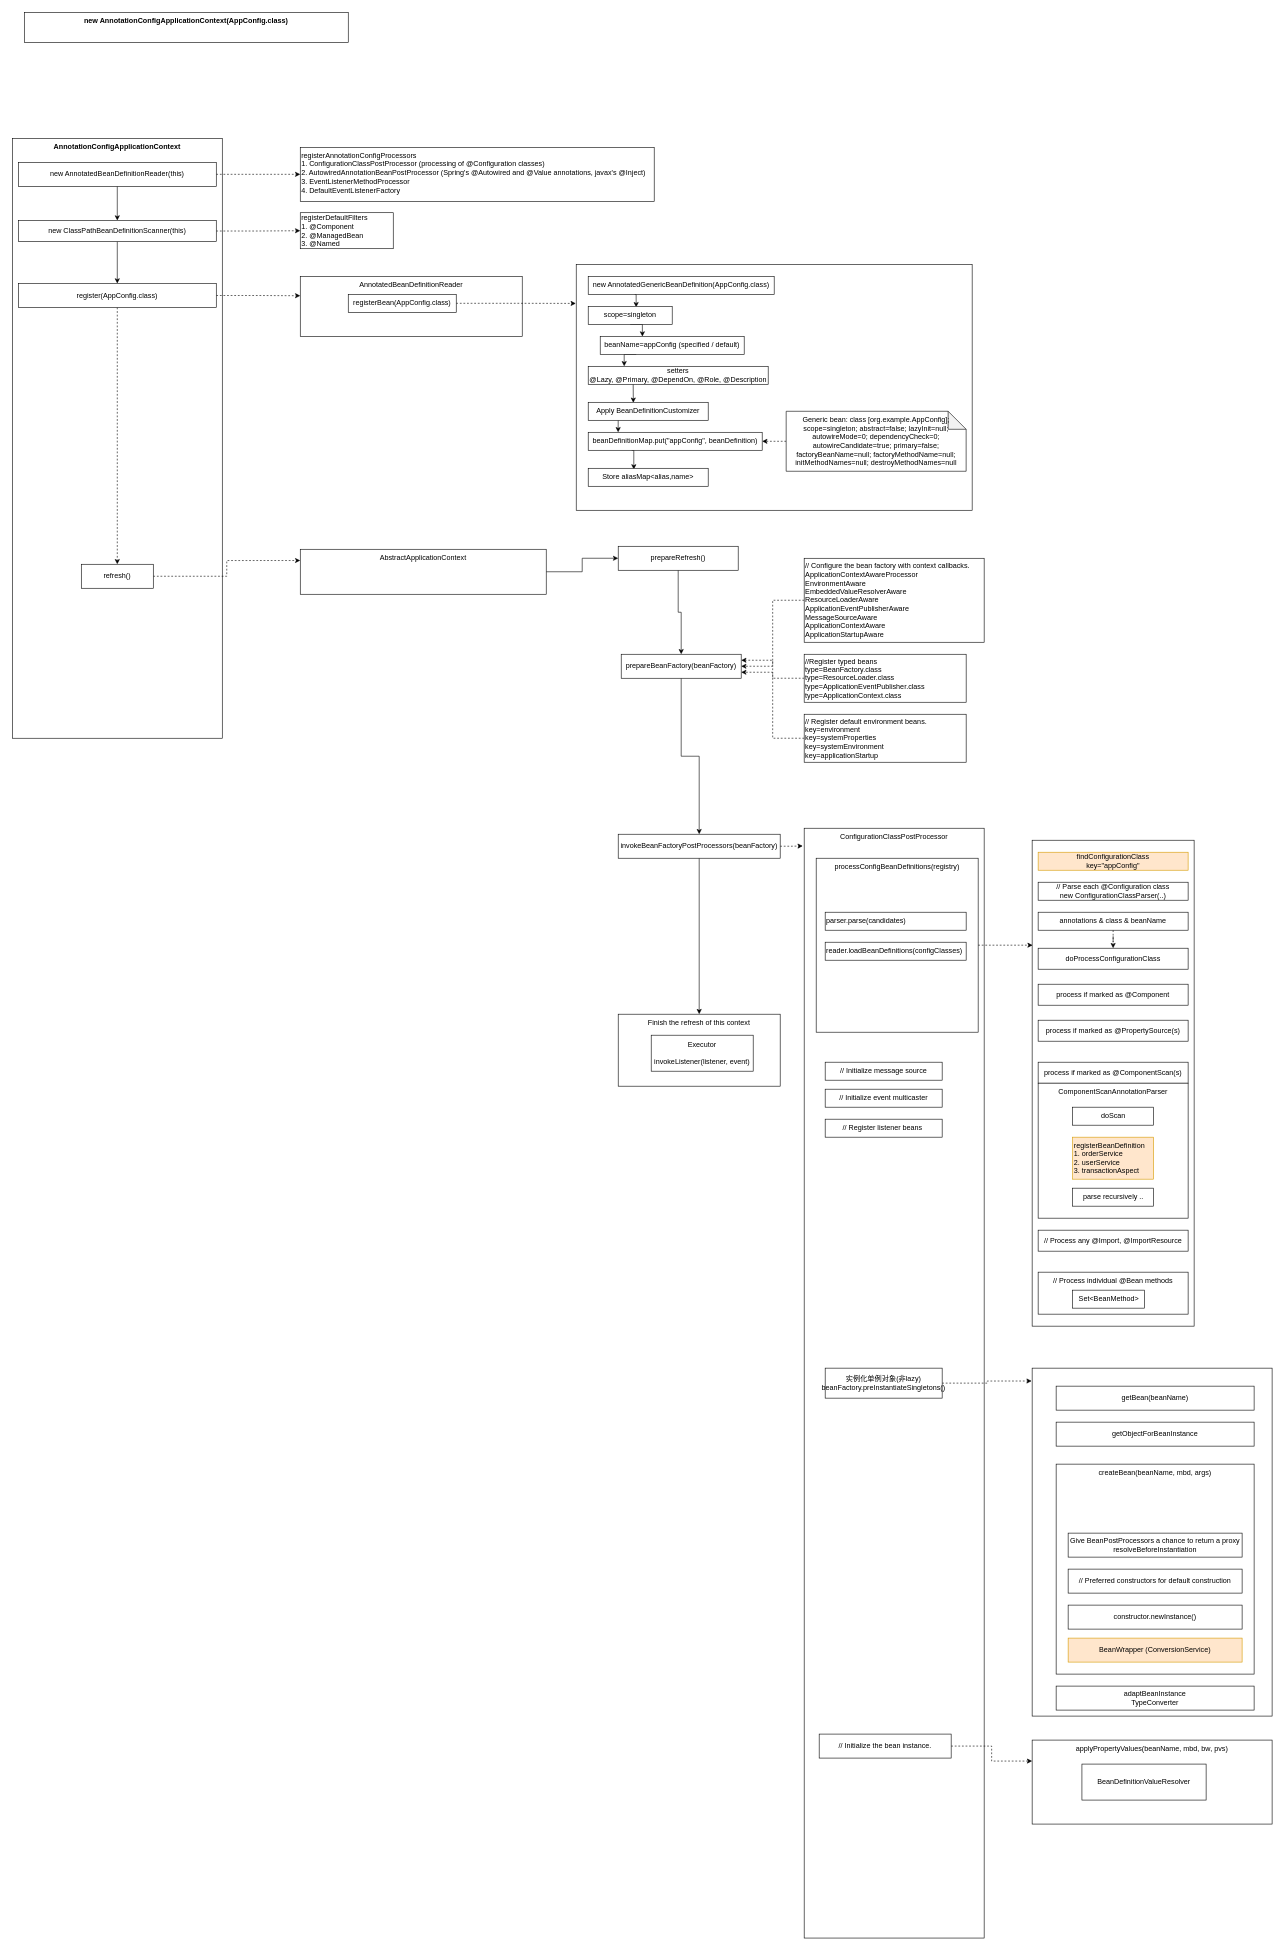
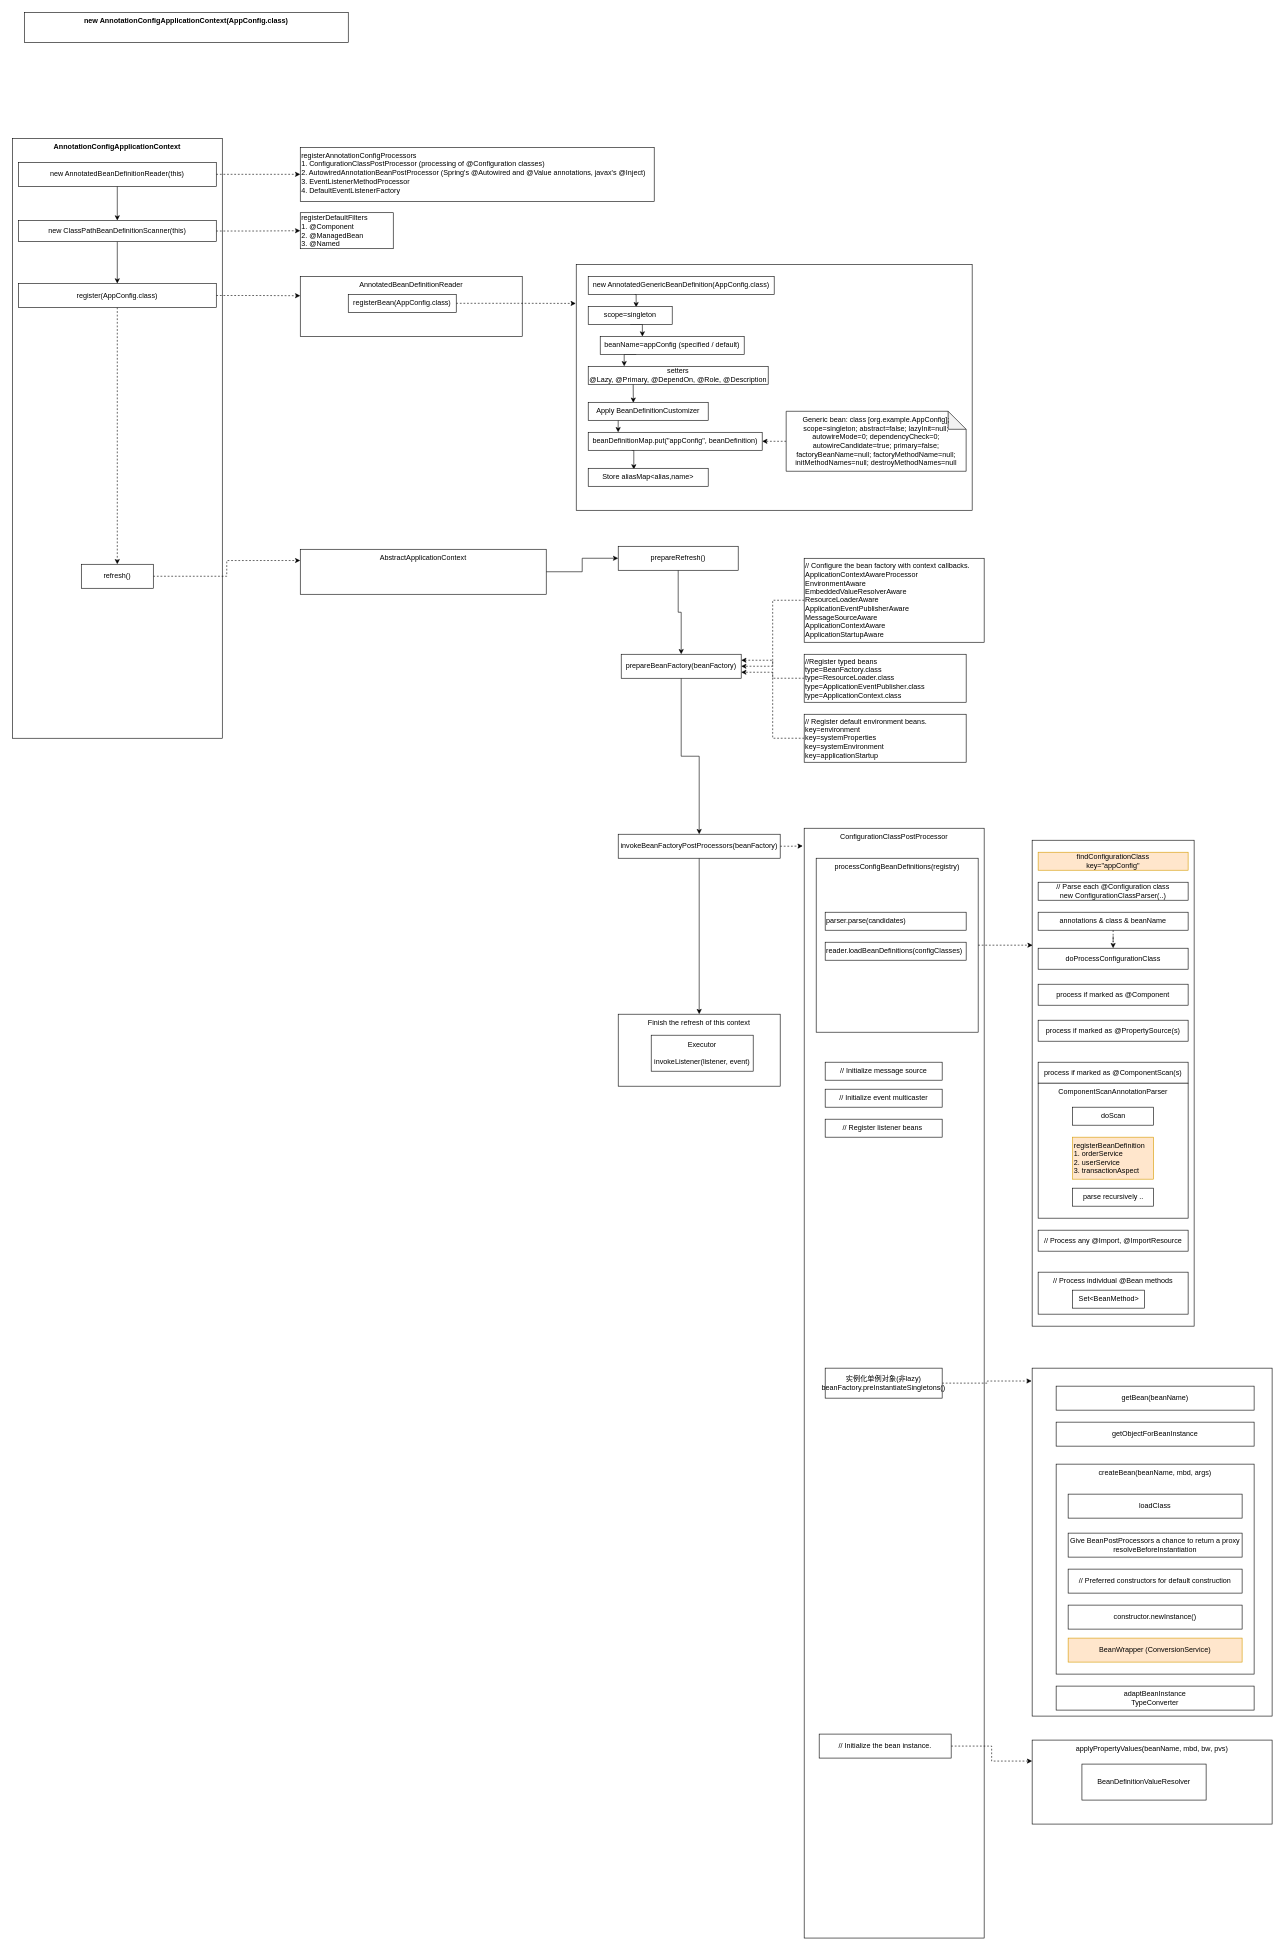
node "loadClass": added
